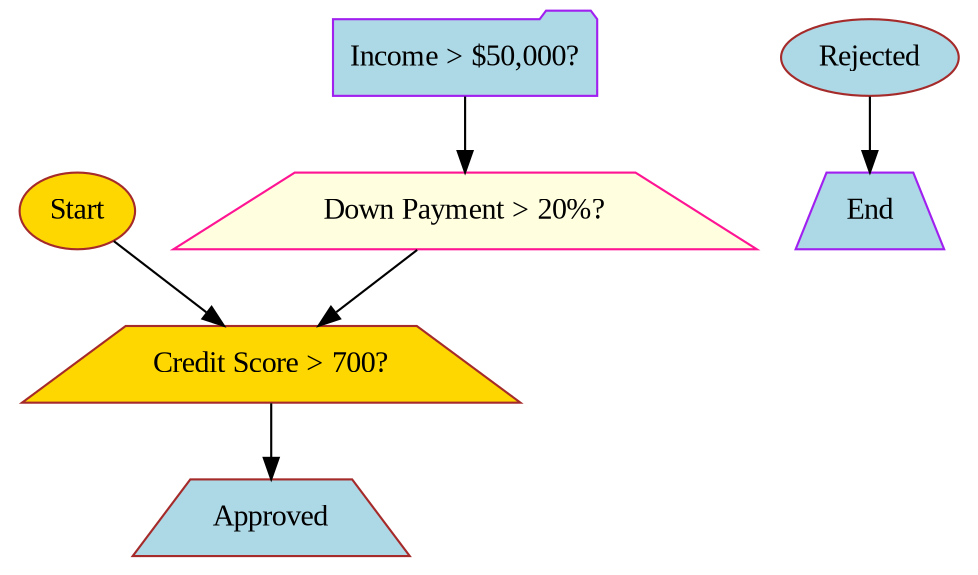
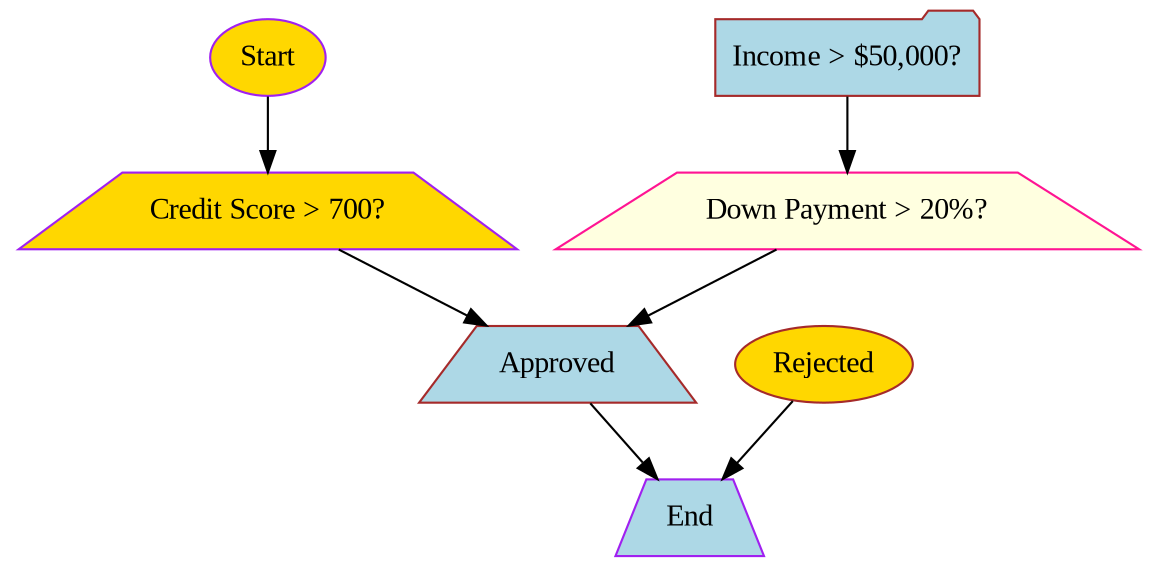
node "Income > $50,000?": color purple -> brown
node "Rejected": fillcolor lightblue -> gold
node "Start": color brown -> purple
edge "Down Payment > 20%?" -> "Credit Score > 700?": now "Down Payment > 20%?" -> "Approved"
node "Credit Score > 700?": color brown -> purple
edge "Approved" -> "End": added
